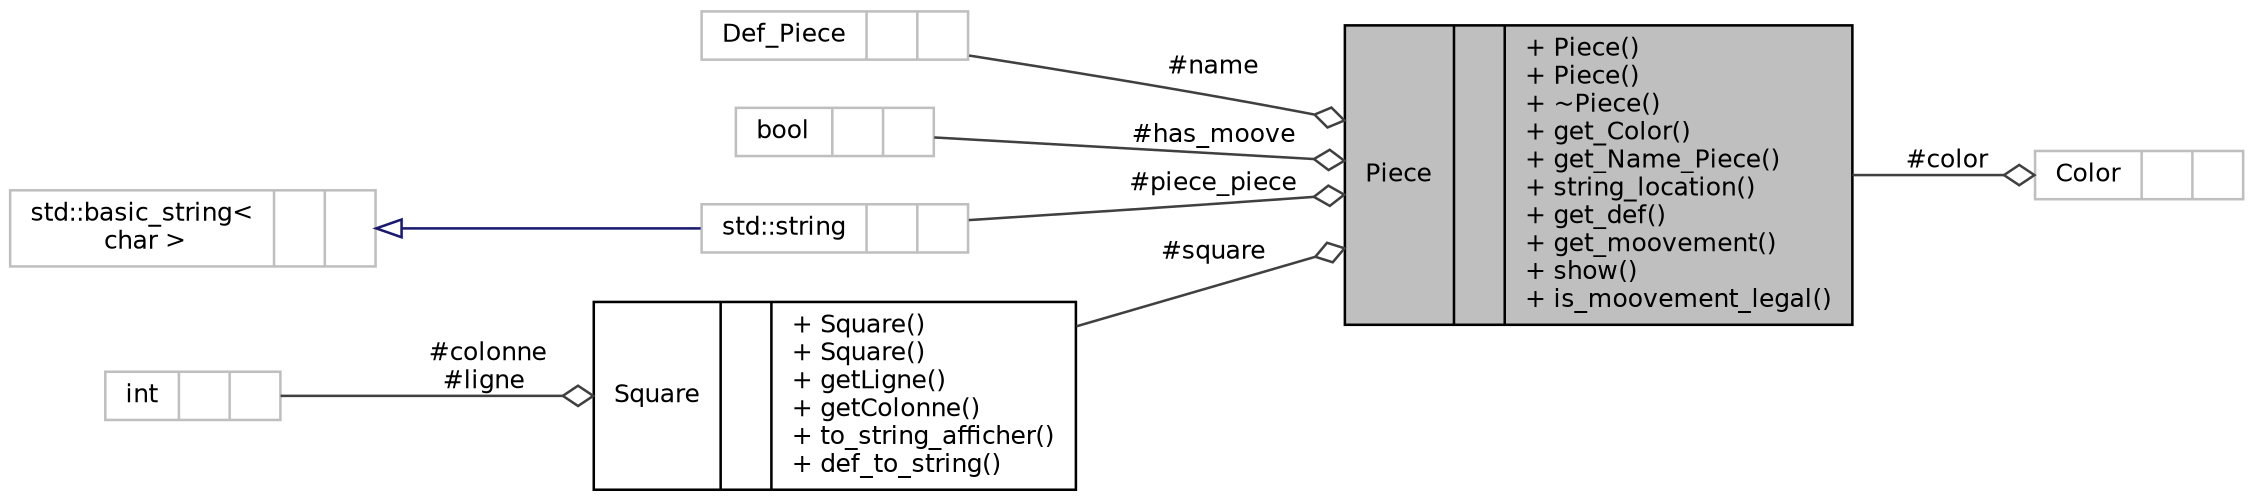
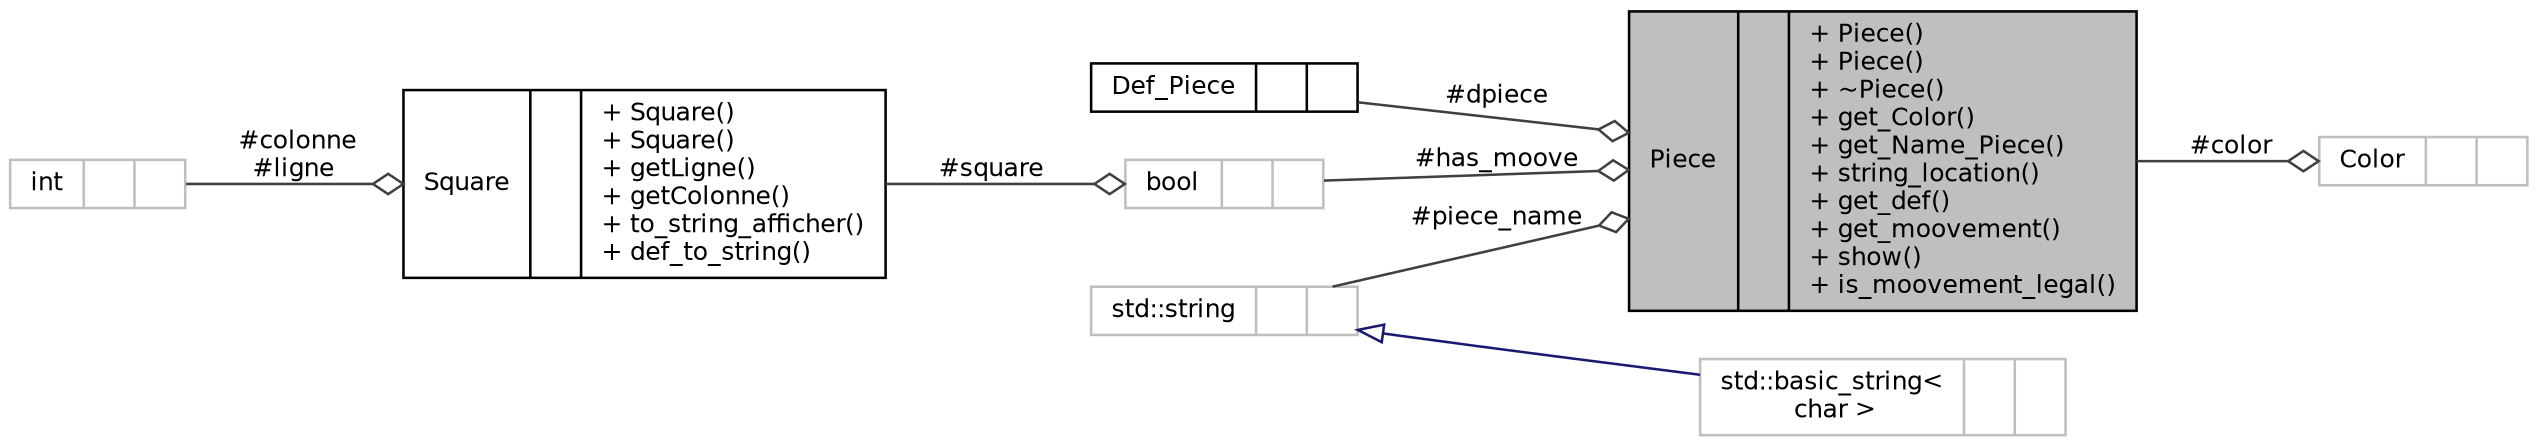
node "Def_Piece": color grey75 -> black
edge "Def_Piece" -> "Piece": label " #name" -> " #dpiece"
edge "std::string" -> "Piece": label " #piece_piece" -> " #piece_name"
edge "std::string" -> "std::basic_string<": reversed
edge "Square" -> "Piece": now "Square" -> "bool"
